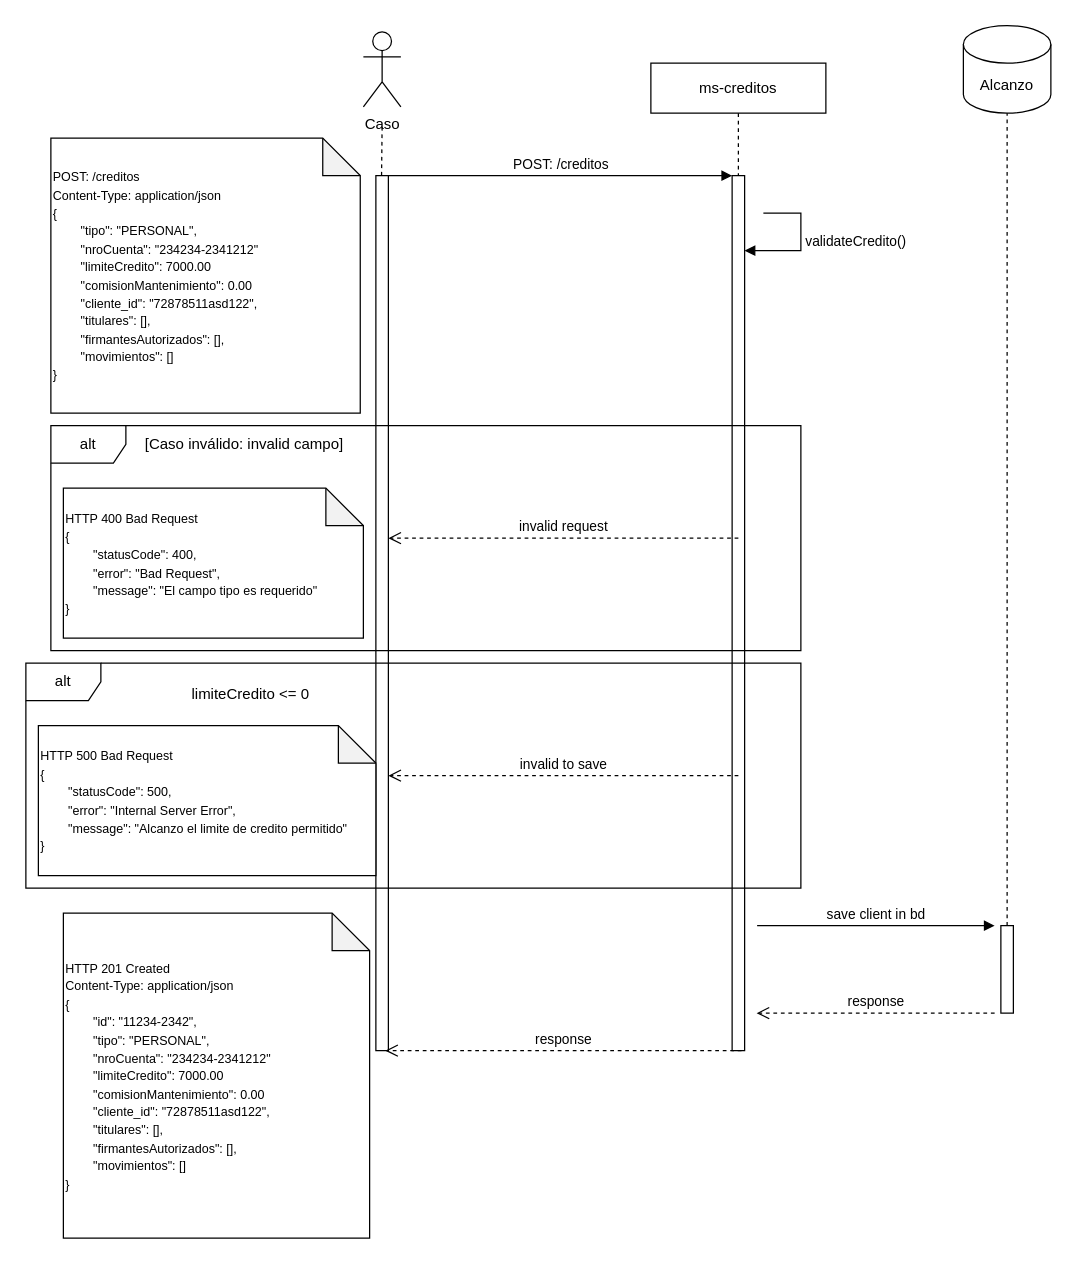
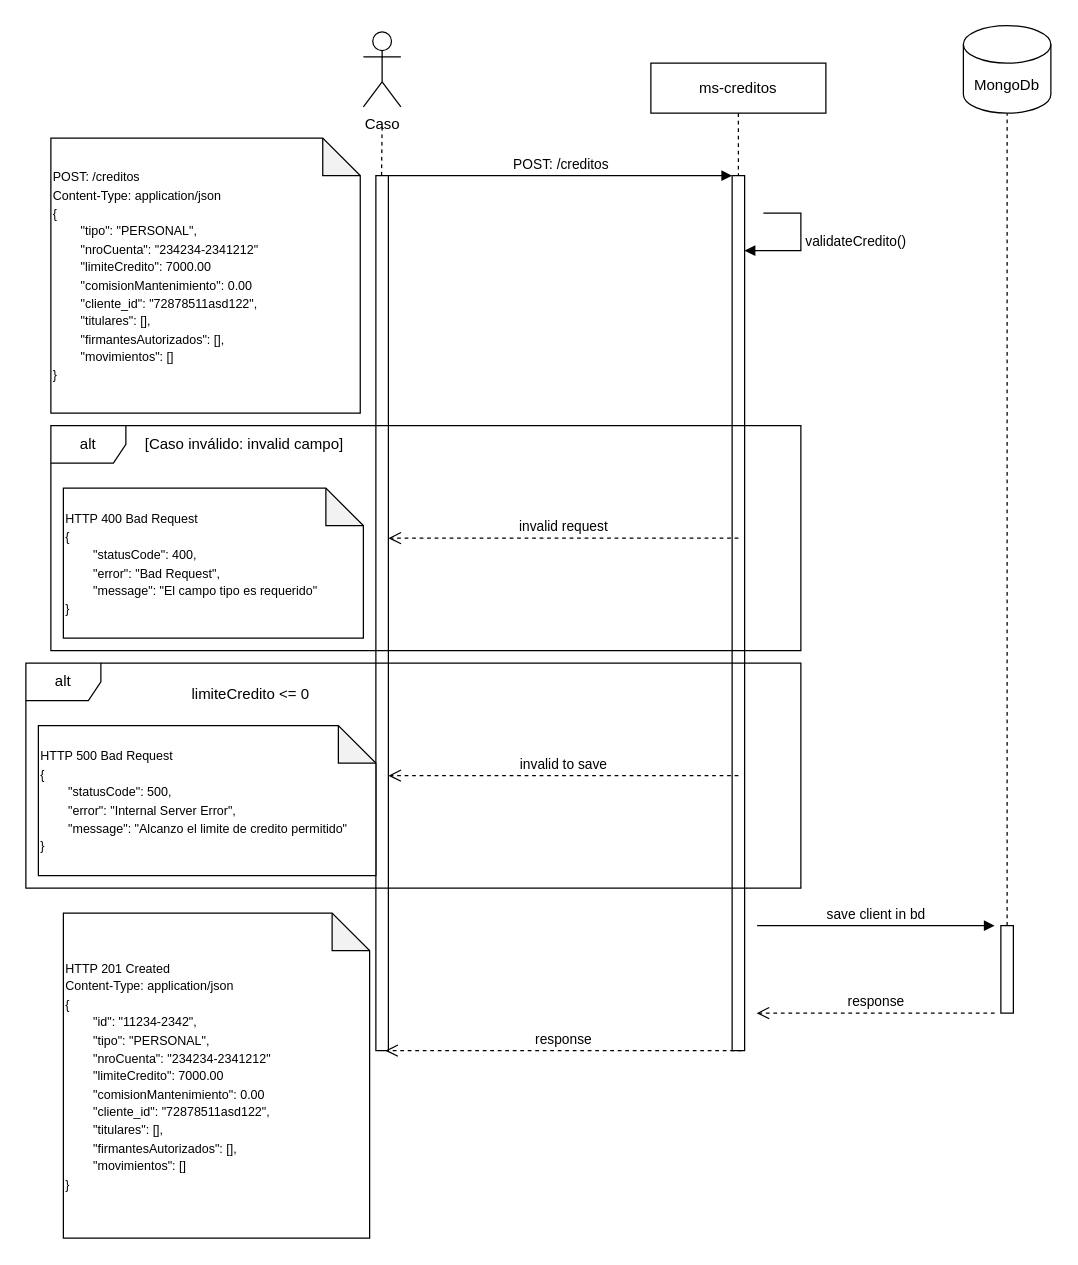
node "Alcanzo": label "Alcanzo" -> "MongoDb"
